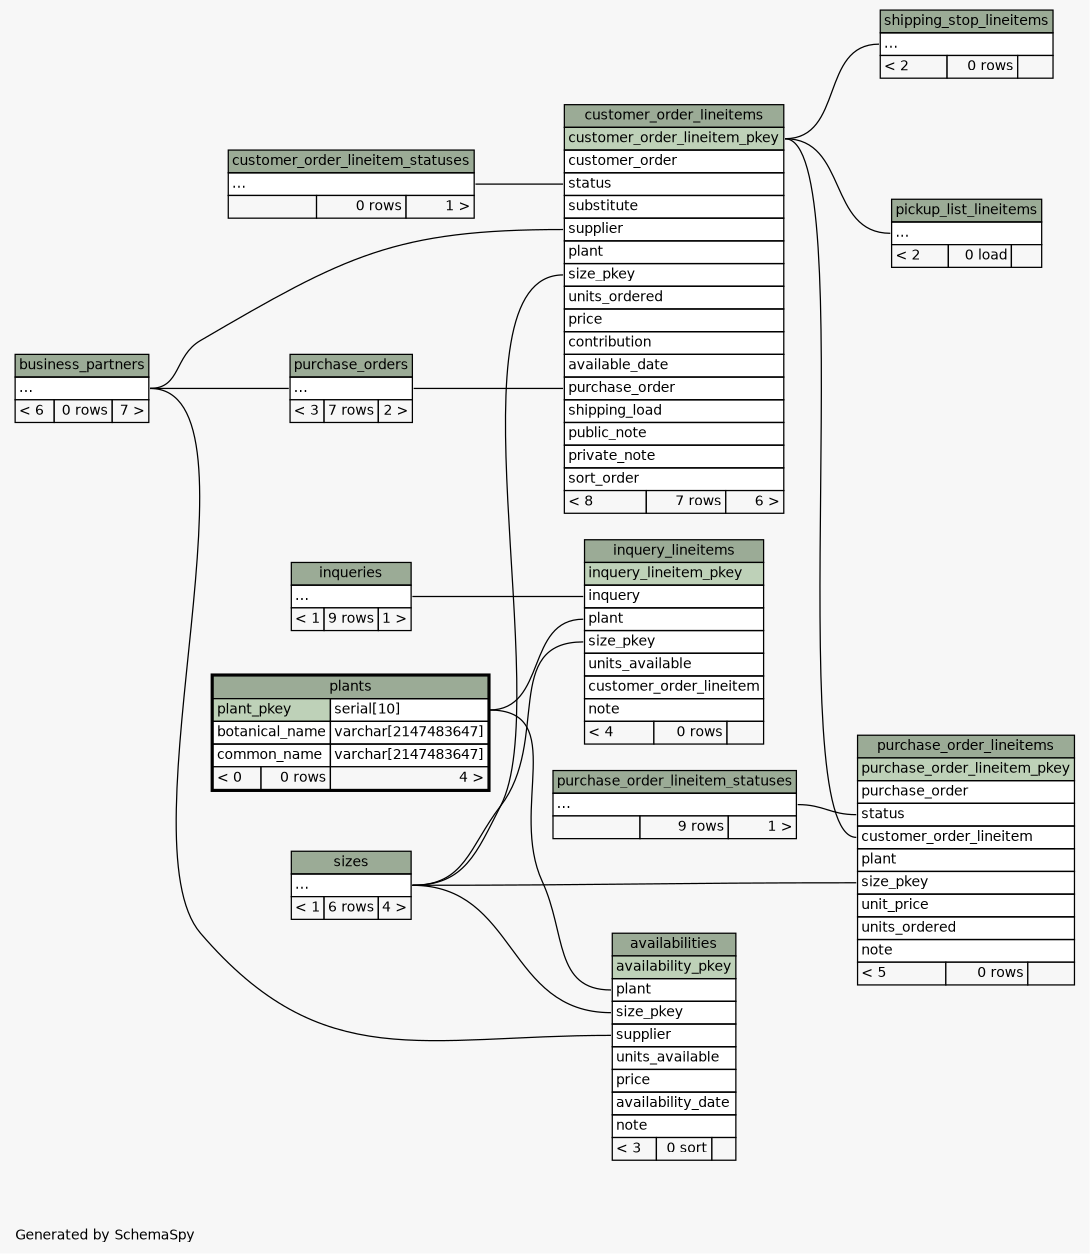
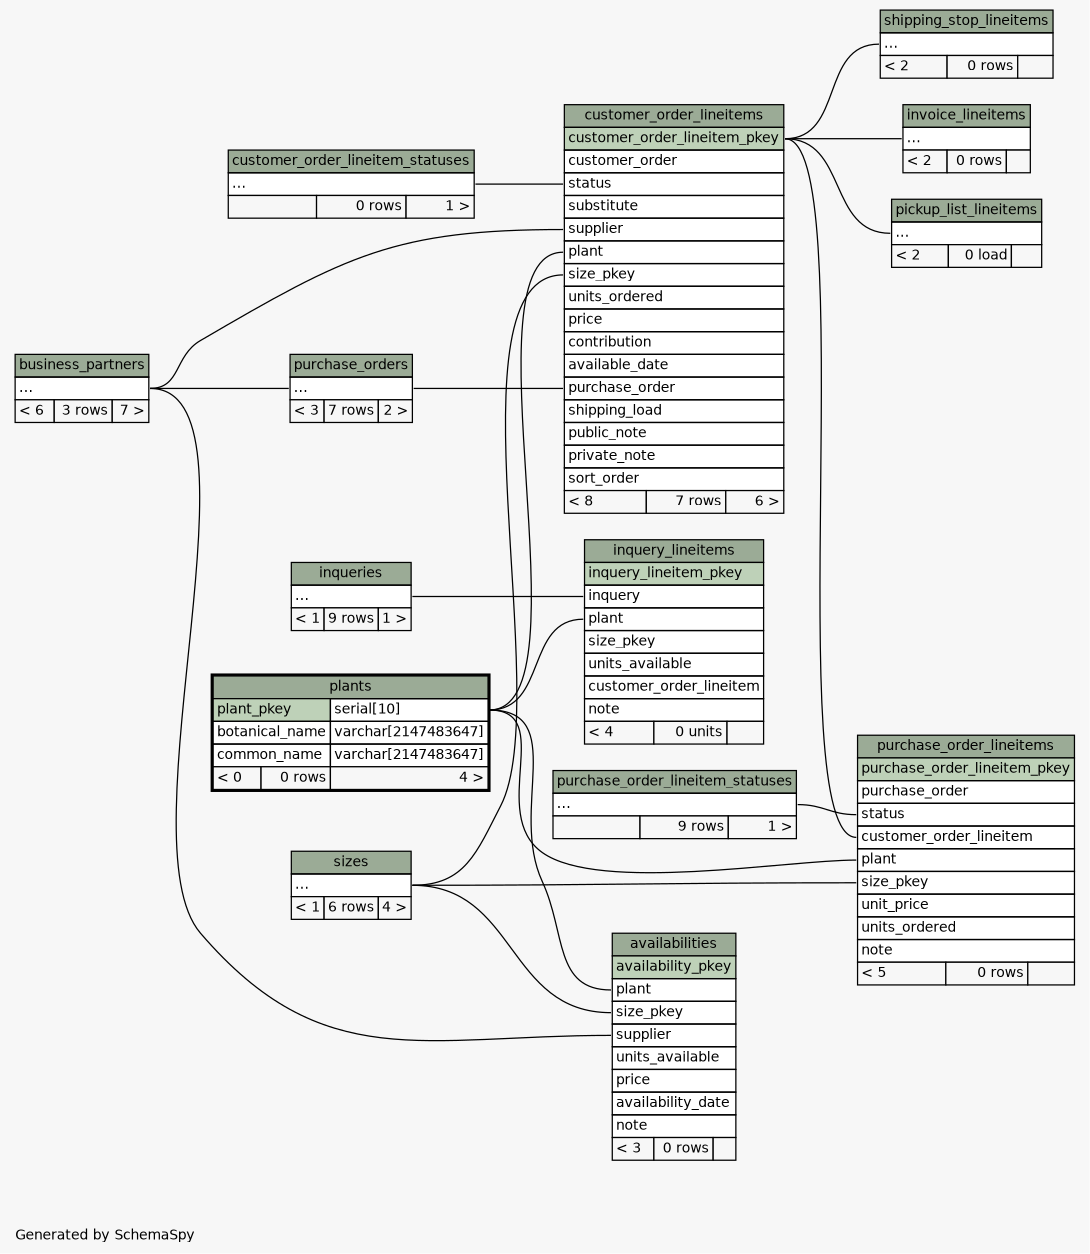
node "invoice_lineitems": added
node "business_partners": text "0 rows" -> "3 rows"
edge "customer_order_lineitems" -- "plants": added
node "inquery_lineitems": text "0 rows" -> "0 units"
edge "inquery_lineitems" -- "sizes": removed
edge "plants" -- "purchase_order_lineitems": added
node "availabilities": text "0 sort" -> "0 rows"
